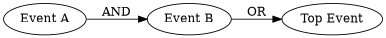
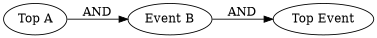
edge "Event B" -> "Top Event": label "OR" -> "AND"
node "Event A": label "Event A" -> "Top A"
